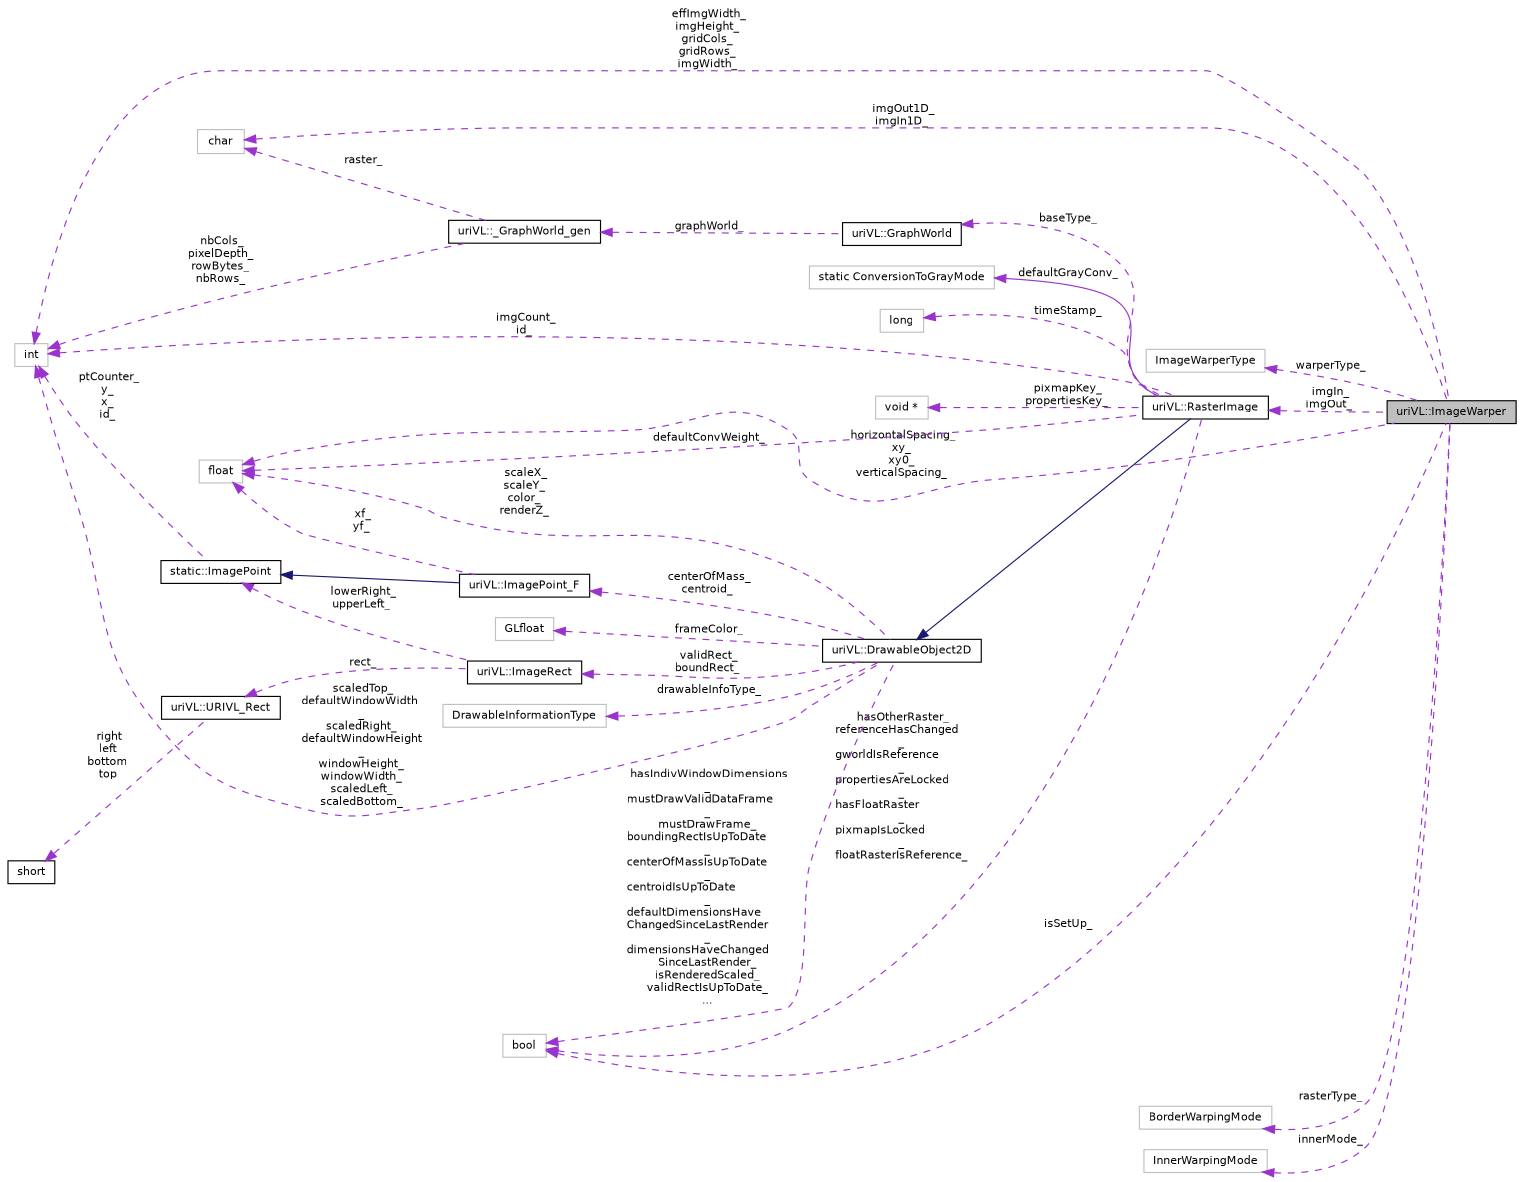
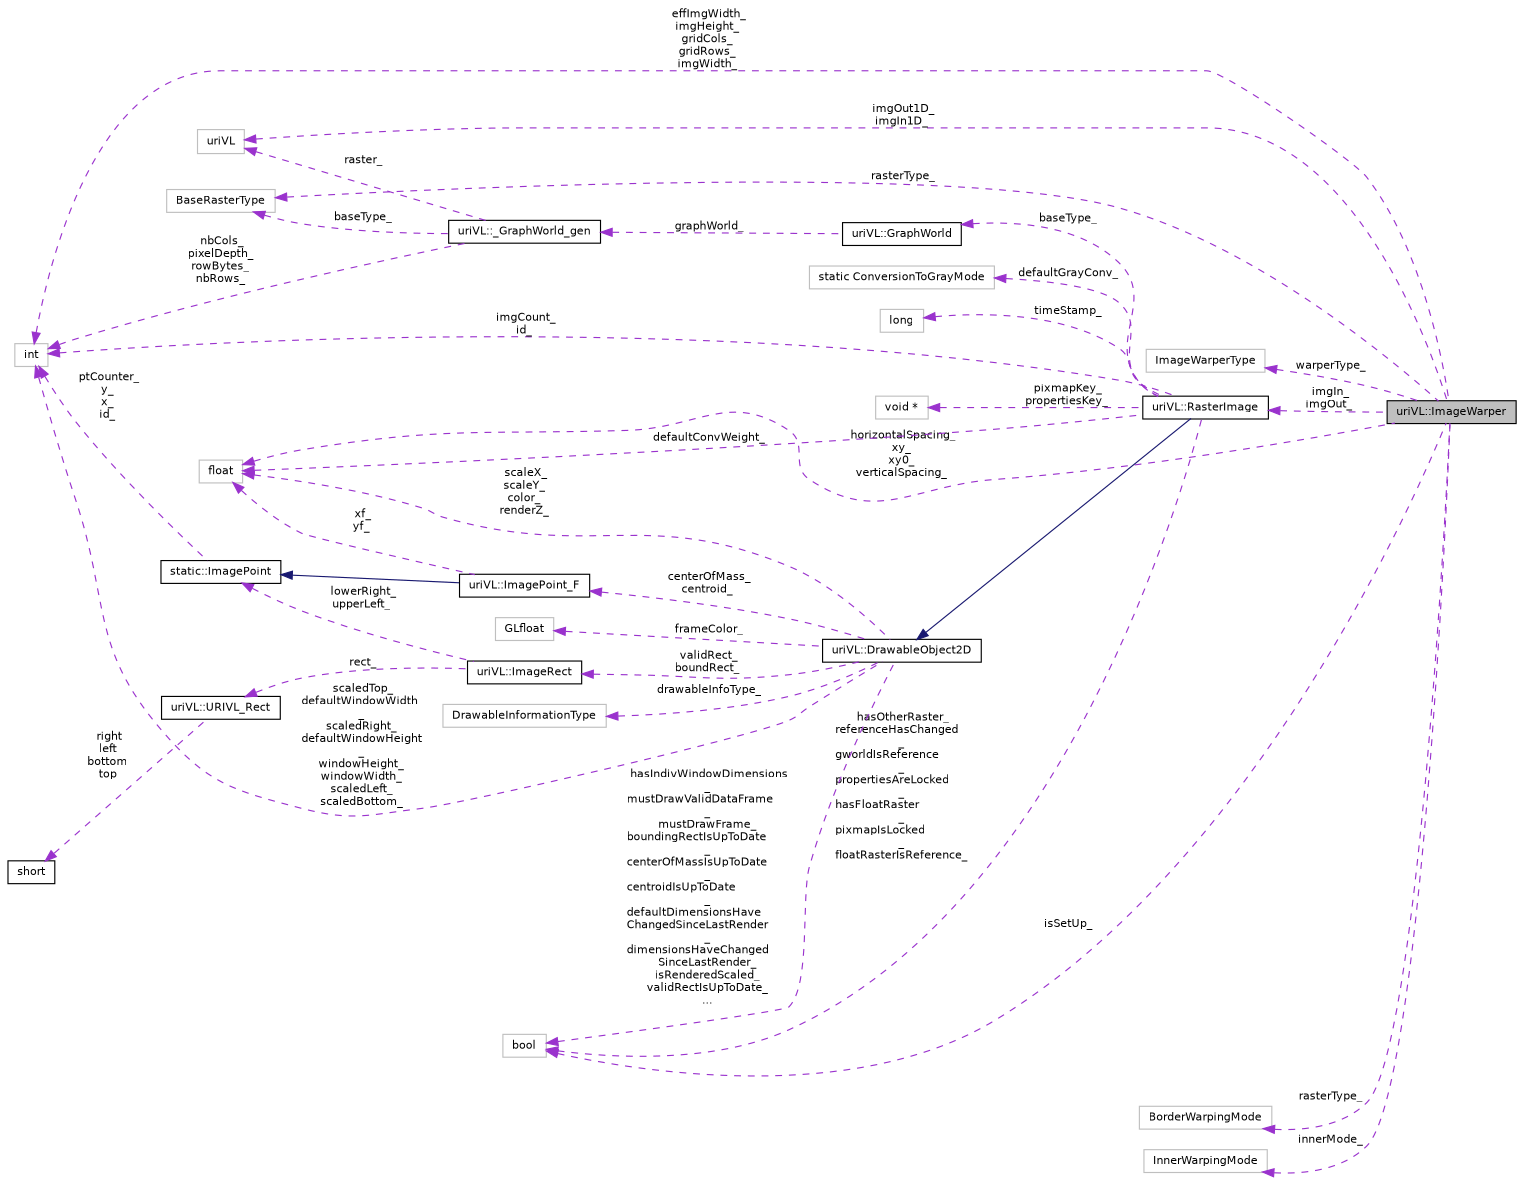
node "char": label "char" -> "uriVL"
node "BaseRasterType": added
edge "uriVL::RasterImage" -> "static ConversionToGrayMode": style solid -> dashed
